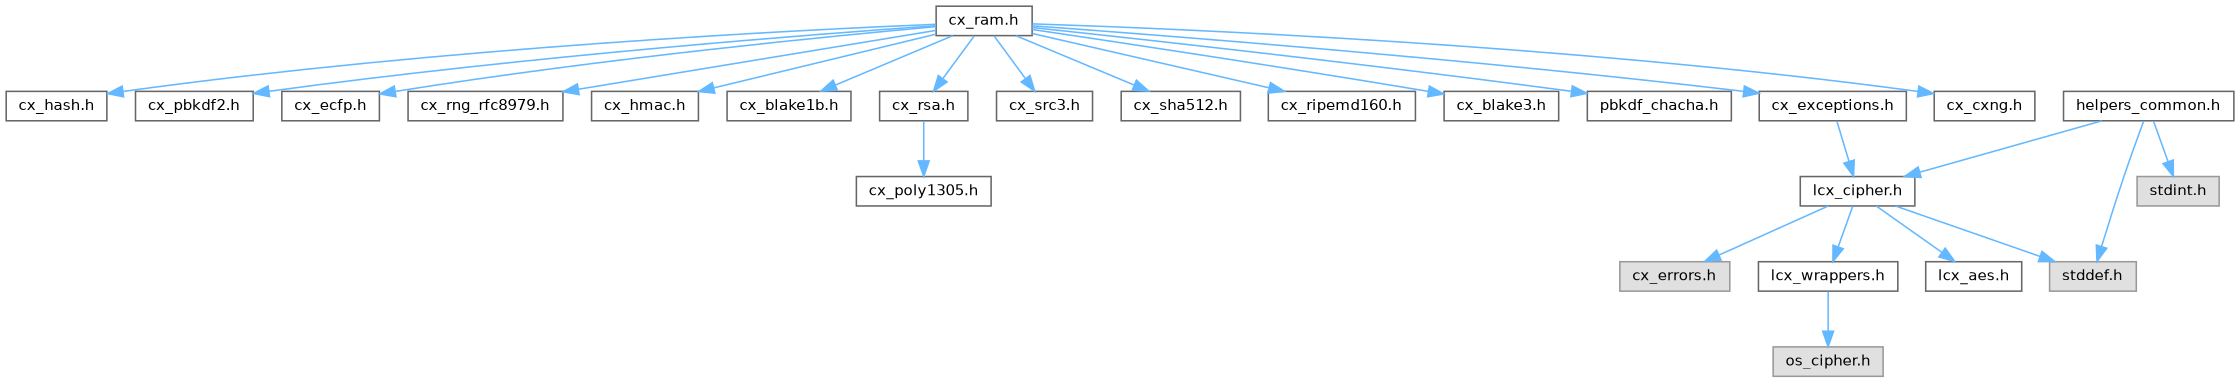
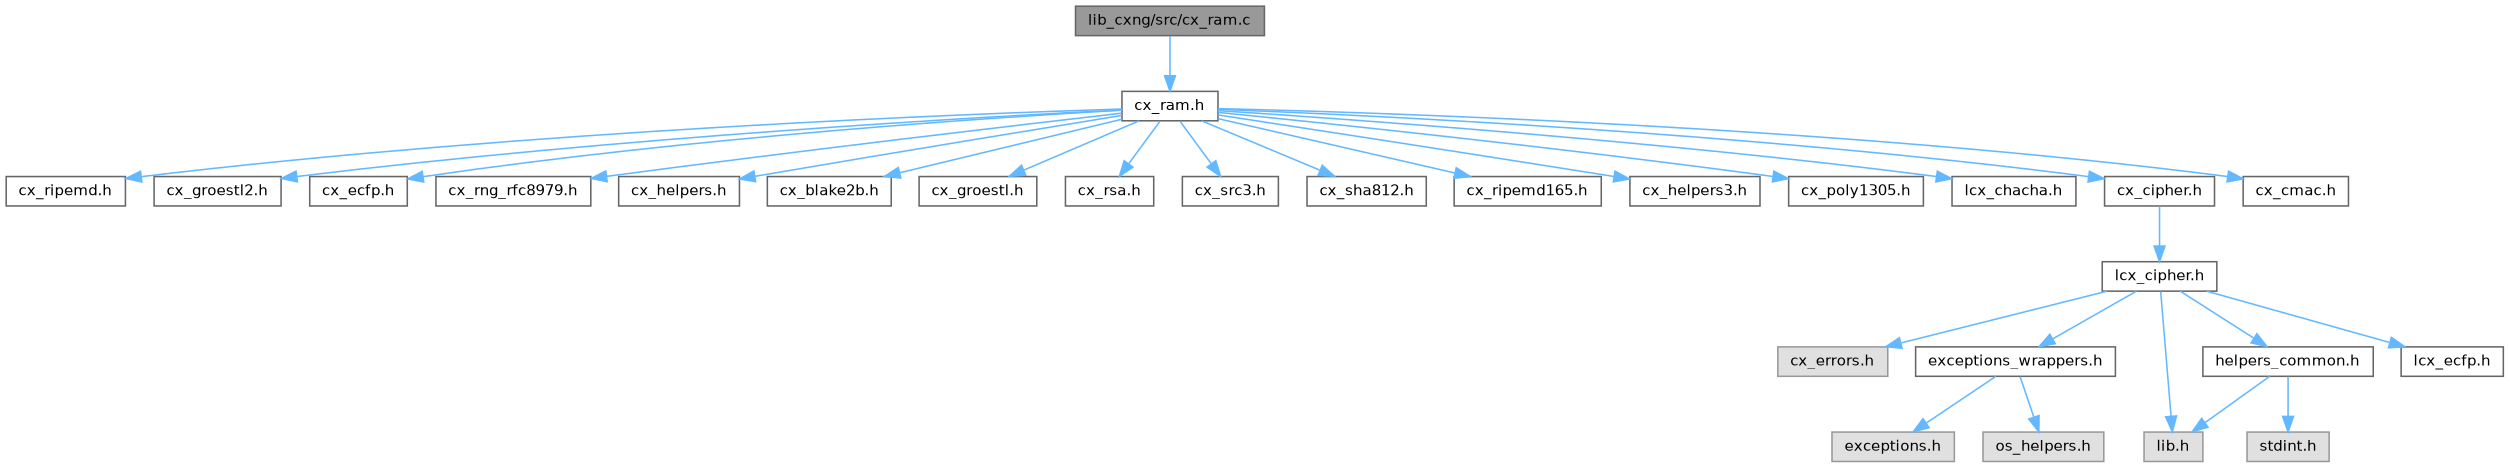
node "lib_cxng/src/cx_ram.c": added
node "cx_hash.h": label "cx_hash.h" -> "cx_ripemd.h"
node "cx_pbkdf2.h": label "cx_pbkdf2.h" -> "cx_groestl2.h"
node "cx_hmac.h": label "cx_hmac.h" -> "cx_helpers.h"
node "cx_blake1b.h": label "cx_blake1b.h" -> "cx_blake2b.h"
node "cx_sha512.h": label "cx_sha512.h" -> "cx_sha812.h"
node "cx_ripemd160.h": label "cx_ripemd160.h" -> "cx_ripemd165.h"
node "cx_blake3.h": label "cx_blake3.h" -> "cx_helpers3.h"
node "pbkdf_chacha.h": label "pbkdf_chacha.h" -> "lcx_chacha.h"
node "cx_exceptions.h": label "cx_exceptions.h" -> "cx_cipher.h"
node "cx_cxng.h": label "cx_cxng.h" -> "cx_cmac.h"
edge "cx_rsa.h" -> "cx_poly1305.h": now "cx_ram.h" -> "cx_poly1305.h"
edge "helpers_common.h" -> "lcx_cipher.h": reversed
node "cx_groestl.h": added
node "lcx_wrappers.h": label "lcx_wrappers.h" -> "exceptions_wrappers.h"
node "lcx_aes.h": label "lcx_aes.h" -> "lcx_ecfp.h"
node "stddef.h": label "stddef.h" -> "lib.h"
node "os_cipher.h": label "os_cipher.h" -> "os_helpers.h"
node "exceptions.h": added
